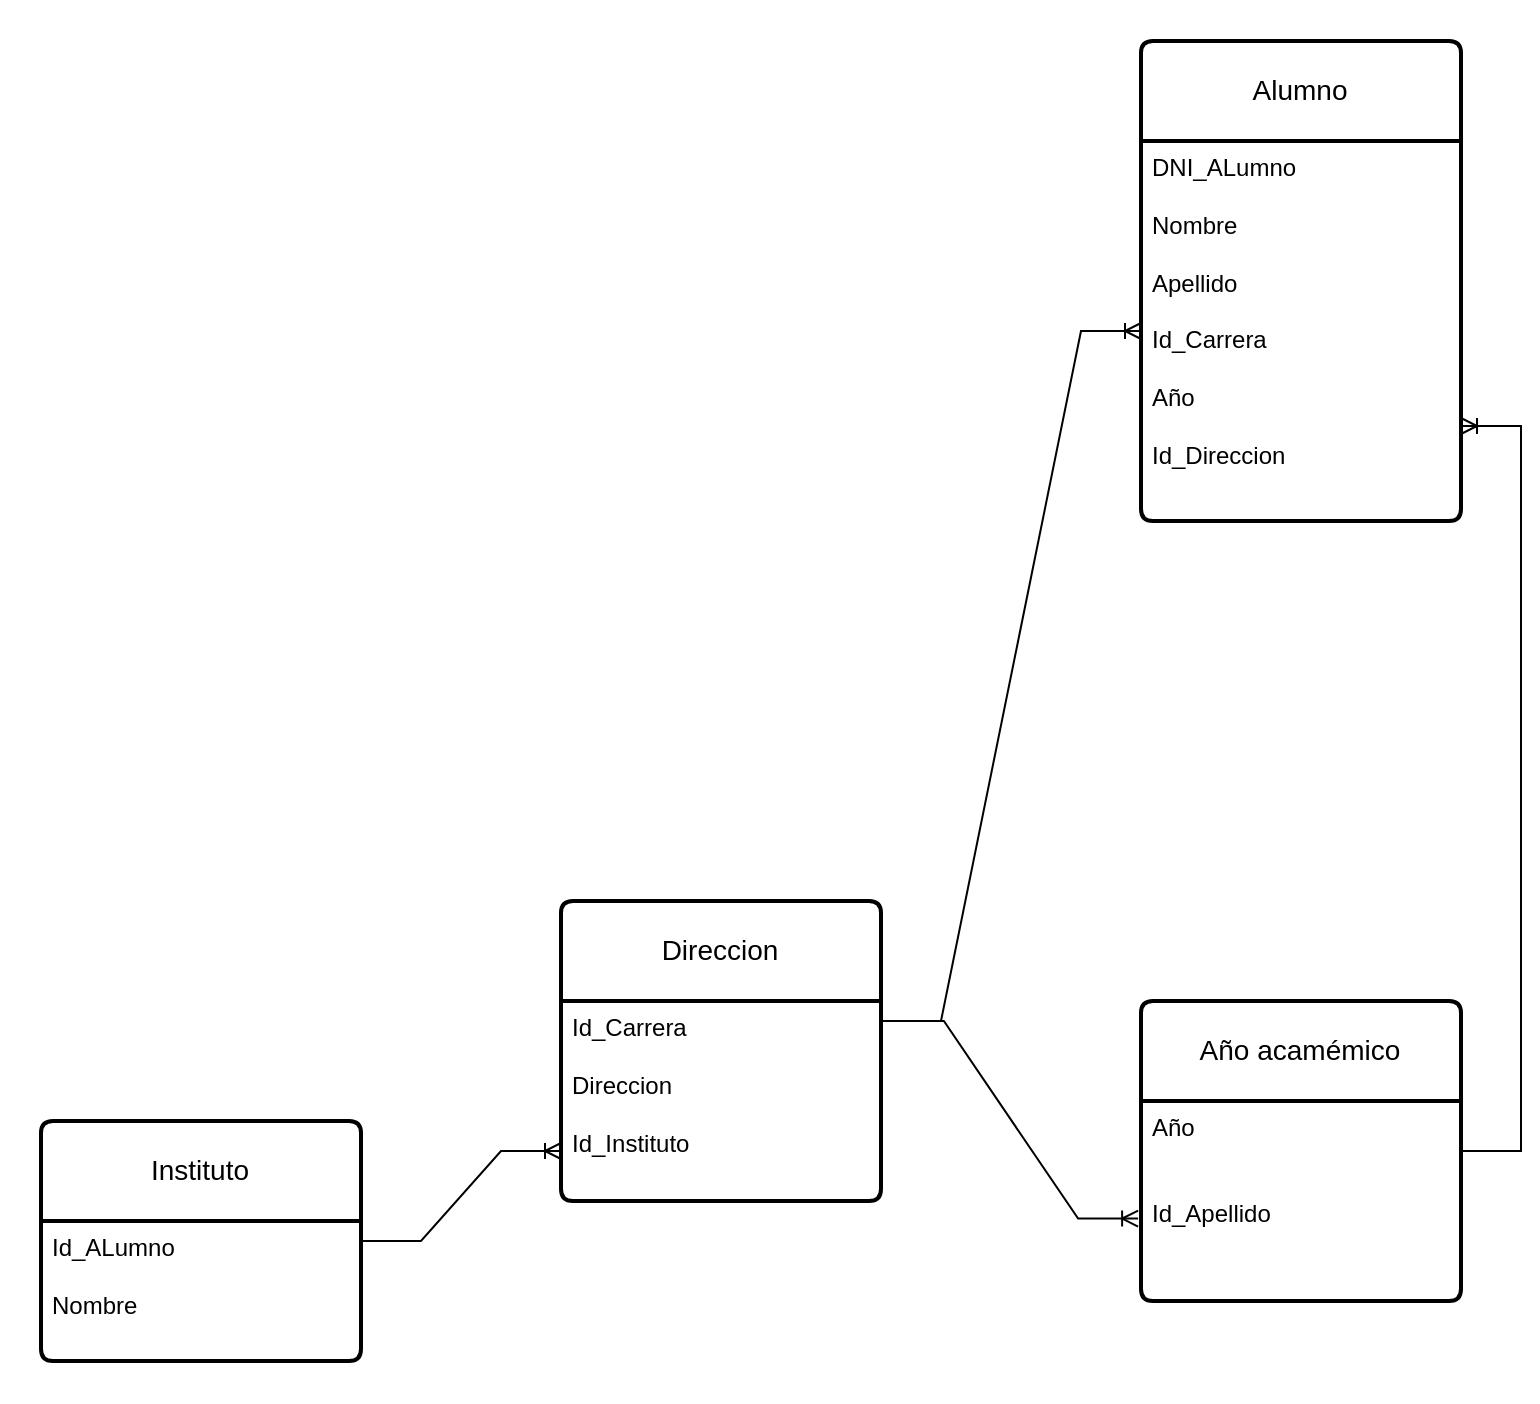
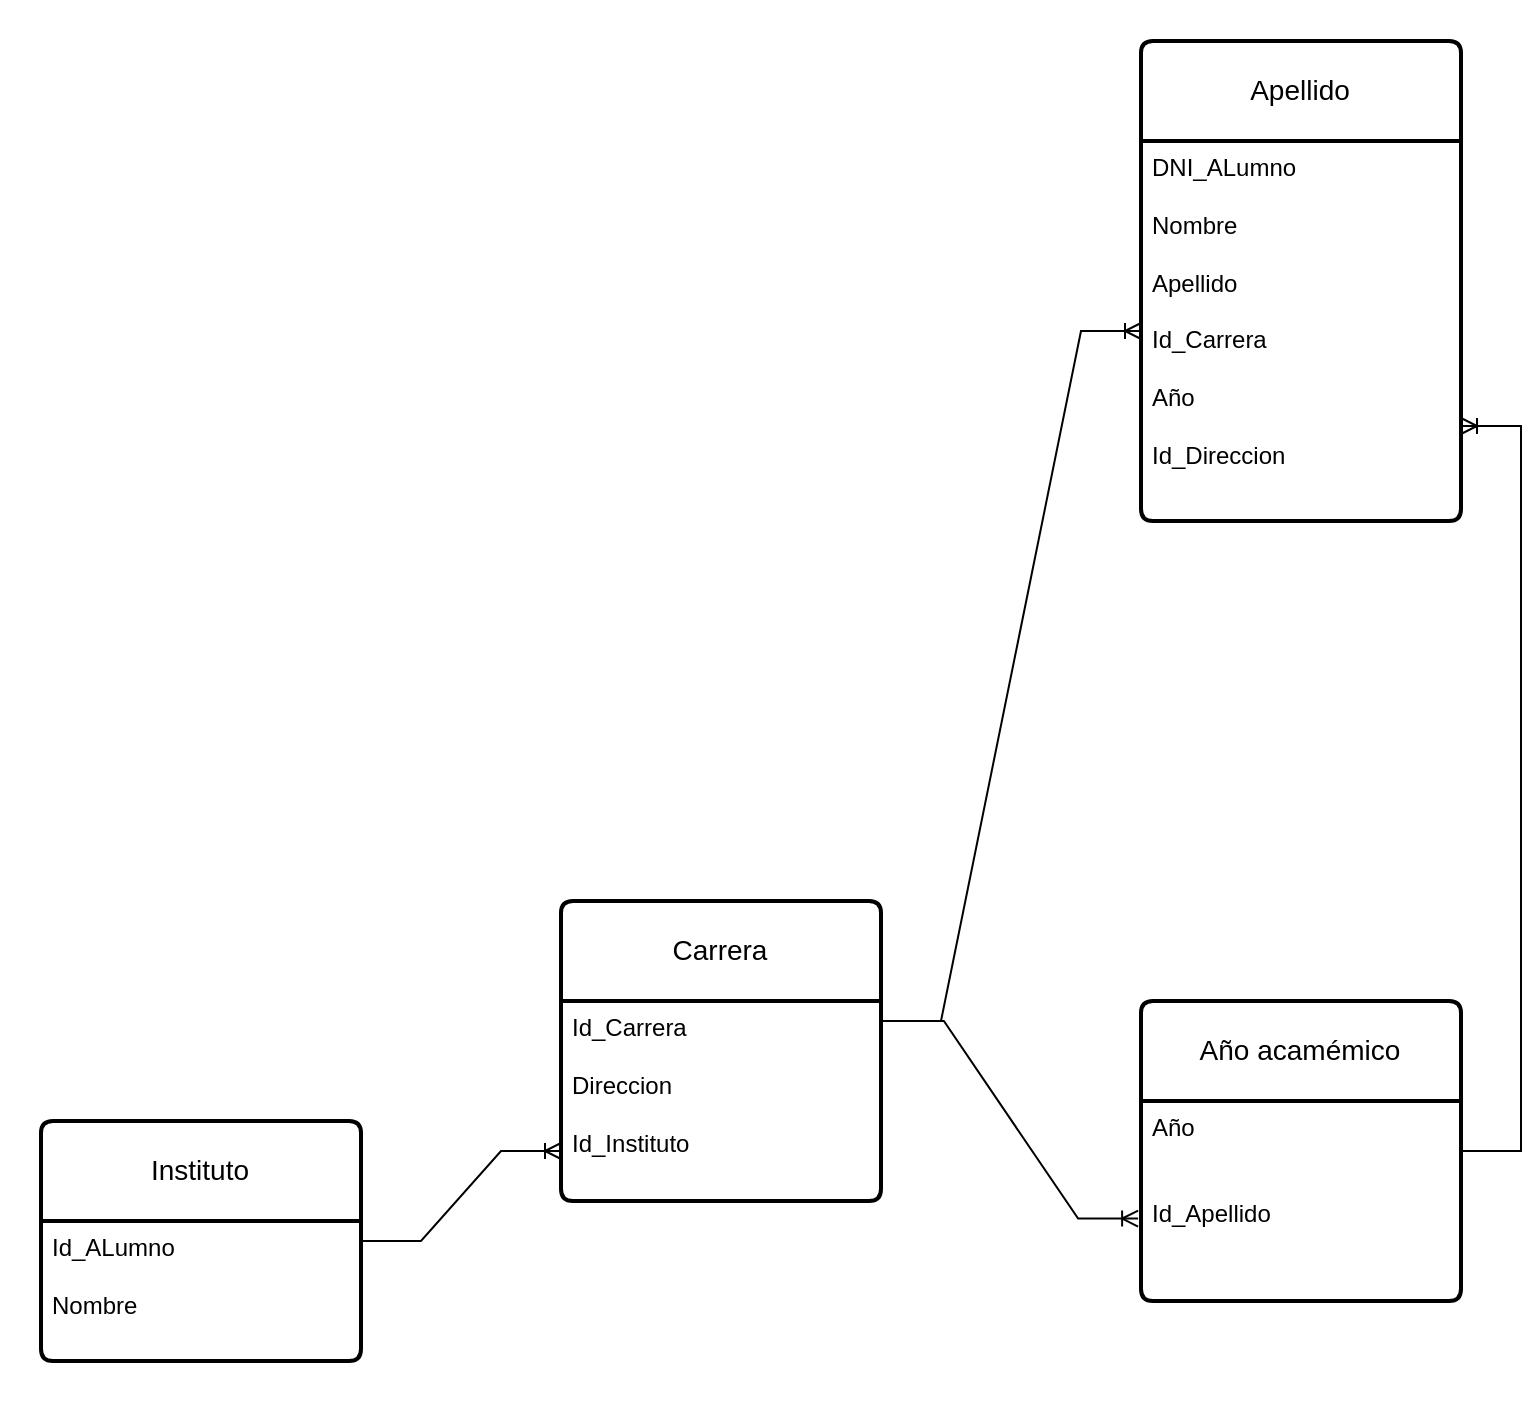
node "Alumno": label "Alumno" -> "Apellido"
node "Direccion": label "Direccion" -> "Carrera"
